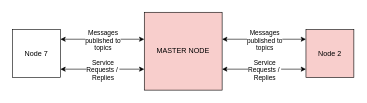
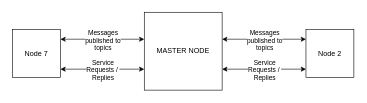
node "MASTER NODE": fillcolor #f8cecc -> #ffffff
node "Node 2": fillcolor #f8cecc -> #ffffff
